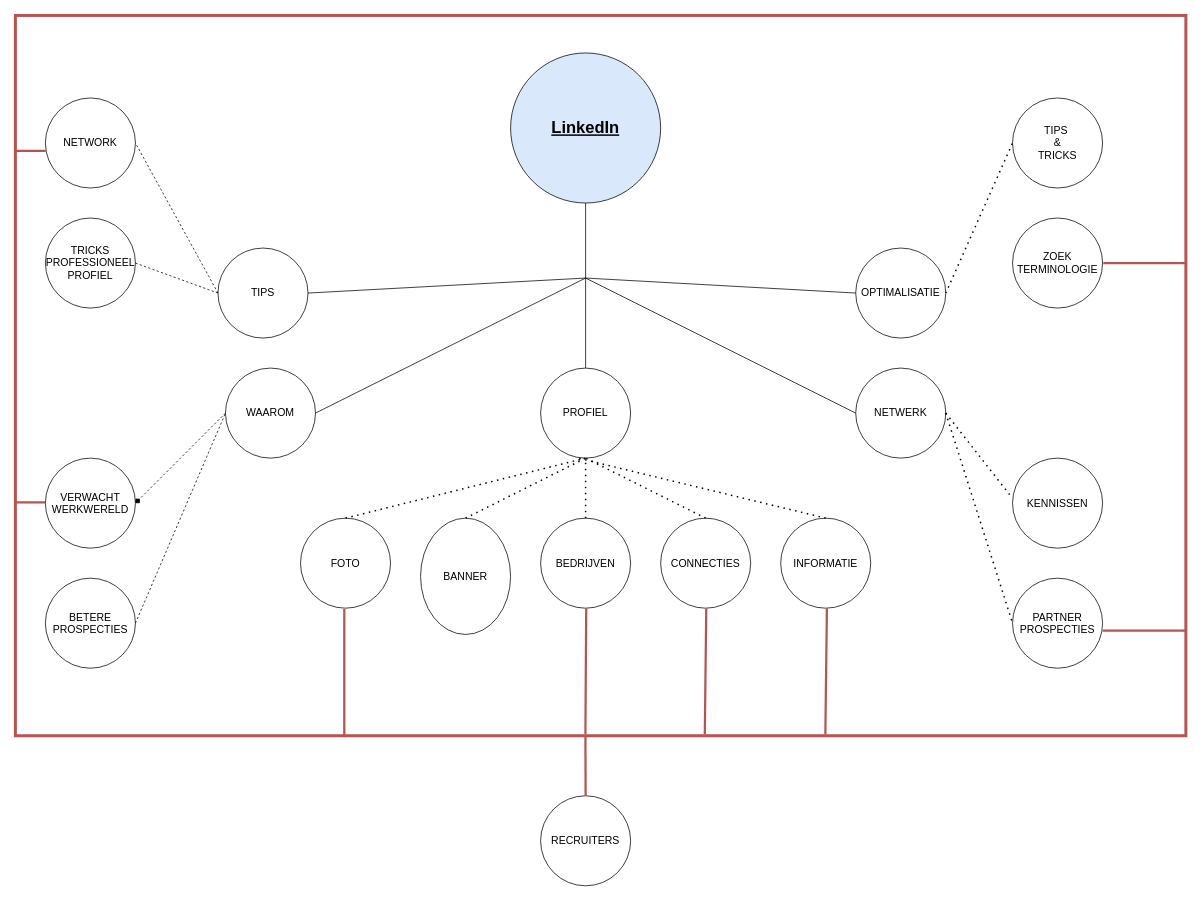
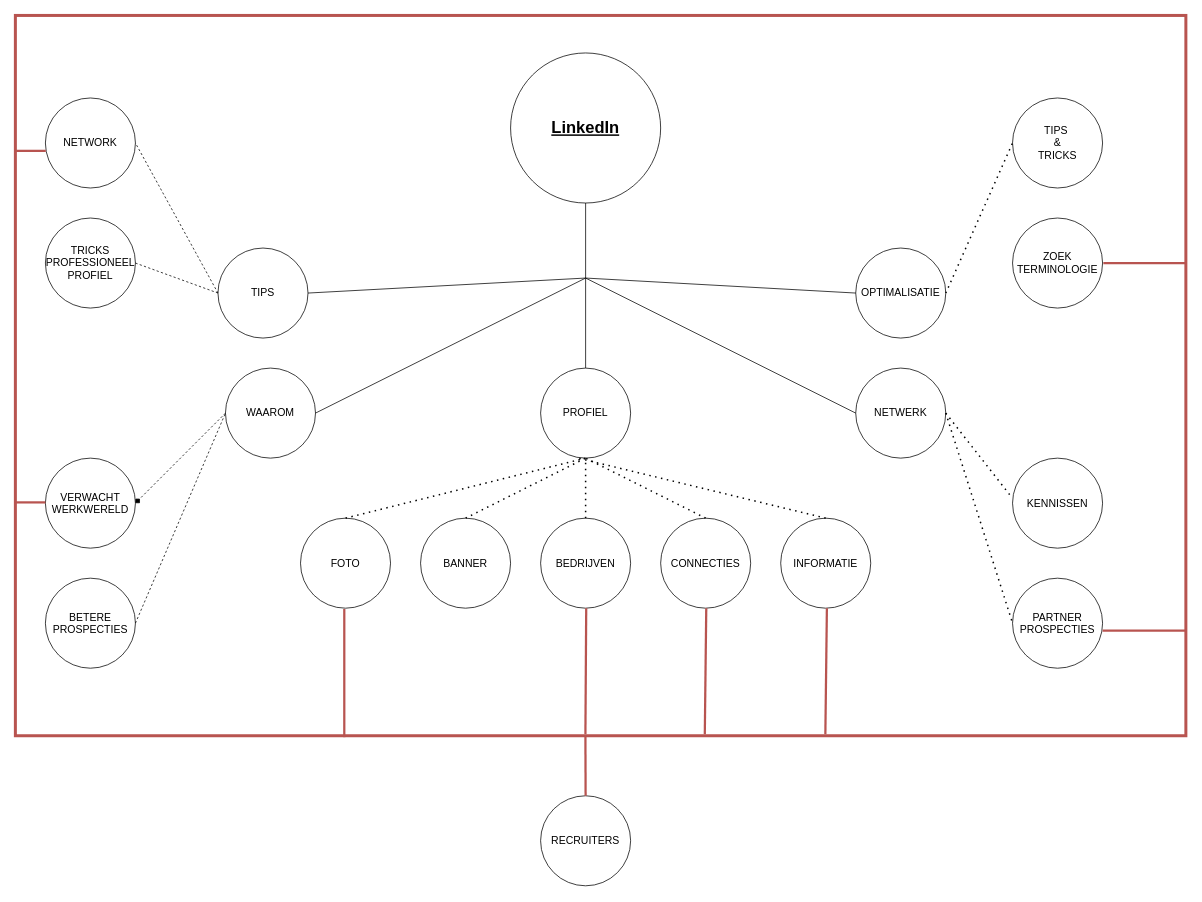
node "LinkedIn": fillcolor #dae8fc -> #ffffff
node "BANNER": size 90x116 -> 90x90
